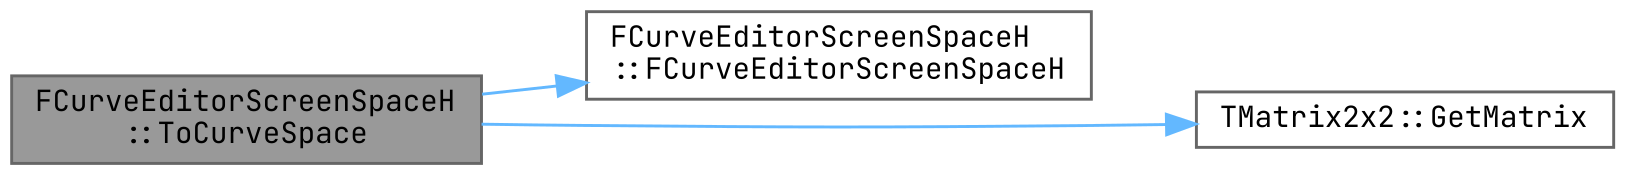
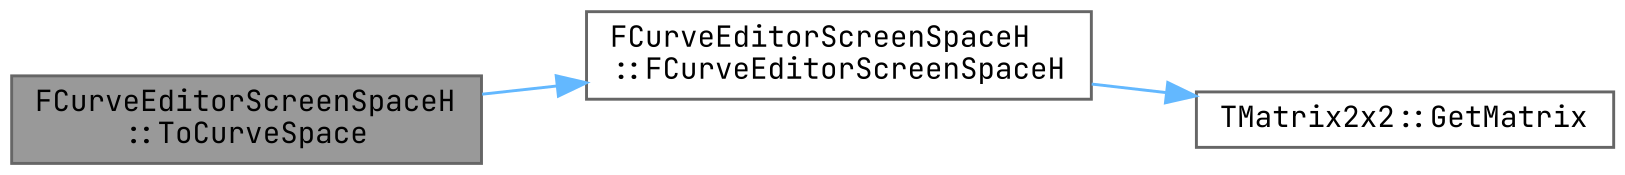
edge "FCurveEditorScreenSpaceH ::ToCurveSpace" -> "TMatrix2x2::GetMatrix": now "FCurveEditorScreenSpaceH ::FCurveEditorScreenSpaceH" -> "TMatrix2x2::GetMatrix"
